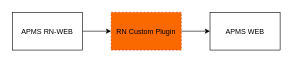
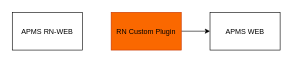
edge "APMS RN-WEB" -> "RN Custom Plugin": removed
node "RN Custom Plugin": style dashed -> solid
